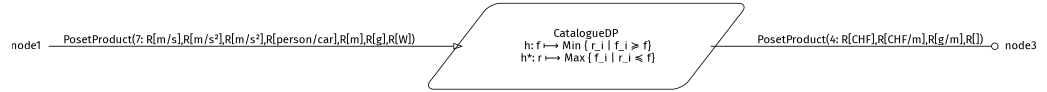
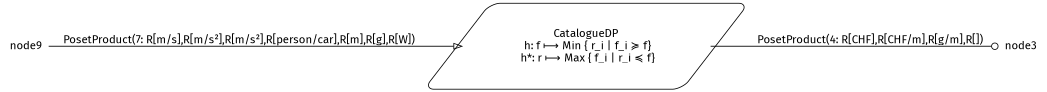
node "node1": label "node1" -> "node9"
